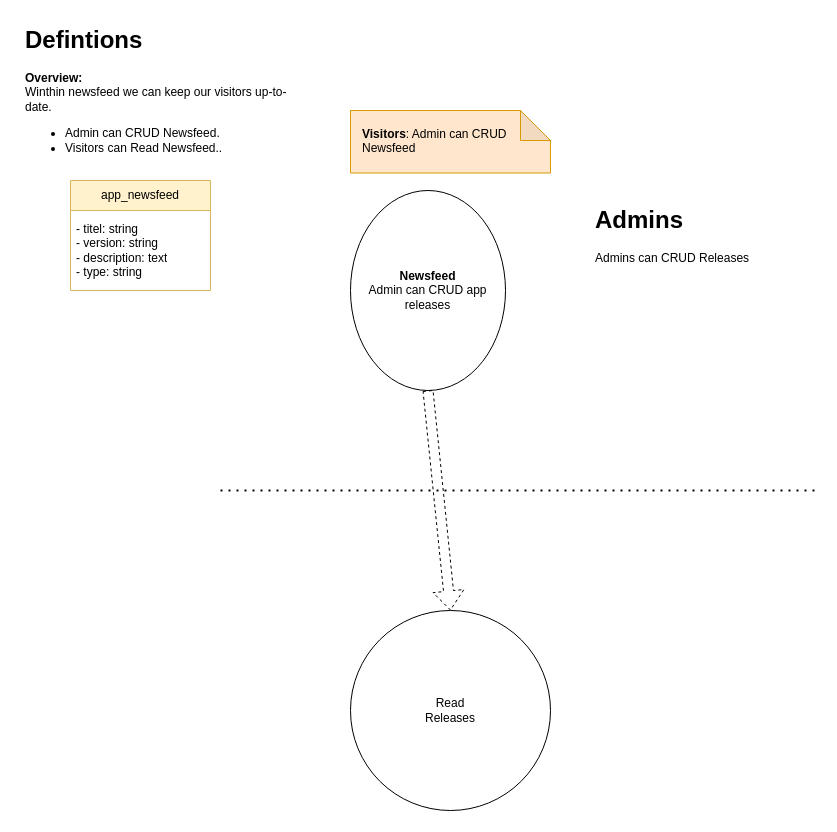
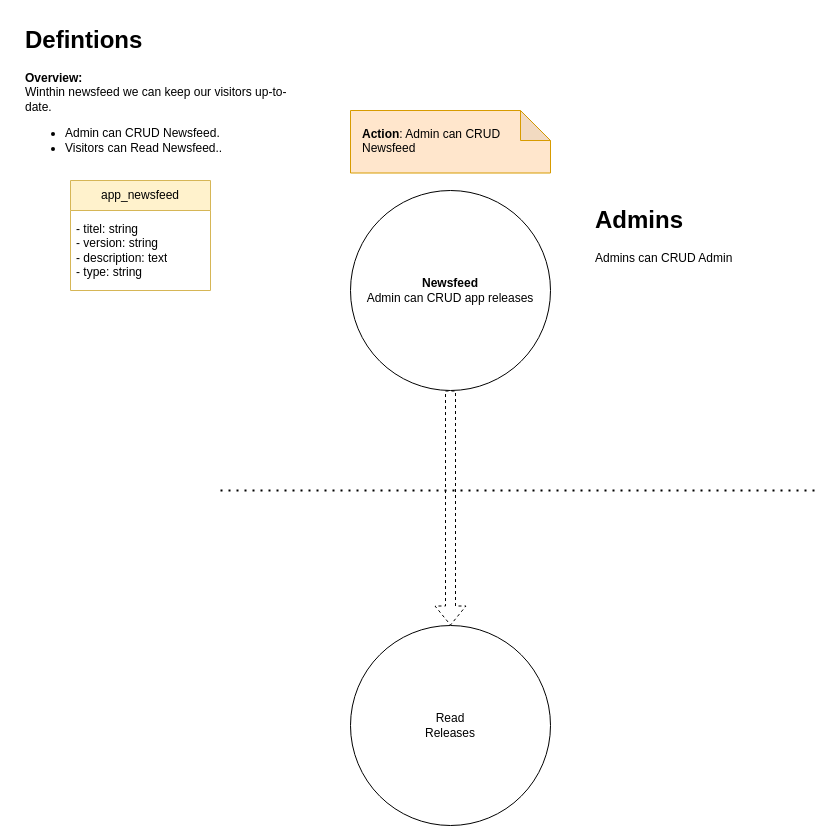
node "Visitors: Admin can CRUD Newsfeed": label "Visitors: Admin can CRUD Newsfeed" -> "Action: Admin can CRUD Newsfeed"
node "AdminsAdmins can CRUD Releases": label "AdminsAdmins can CRUD Releases" -> "AdminsAdmins can CRUD Admin"
node "Newsfeed Admin can CRUD app releases": size 155x200 -> 200x200
node "Read Releases": moved (451, 711) -> (451, 726)
